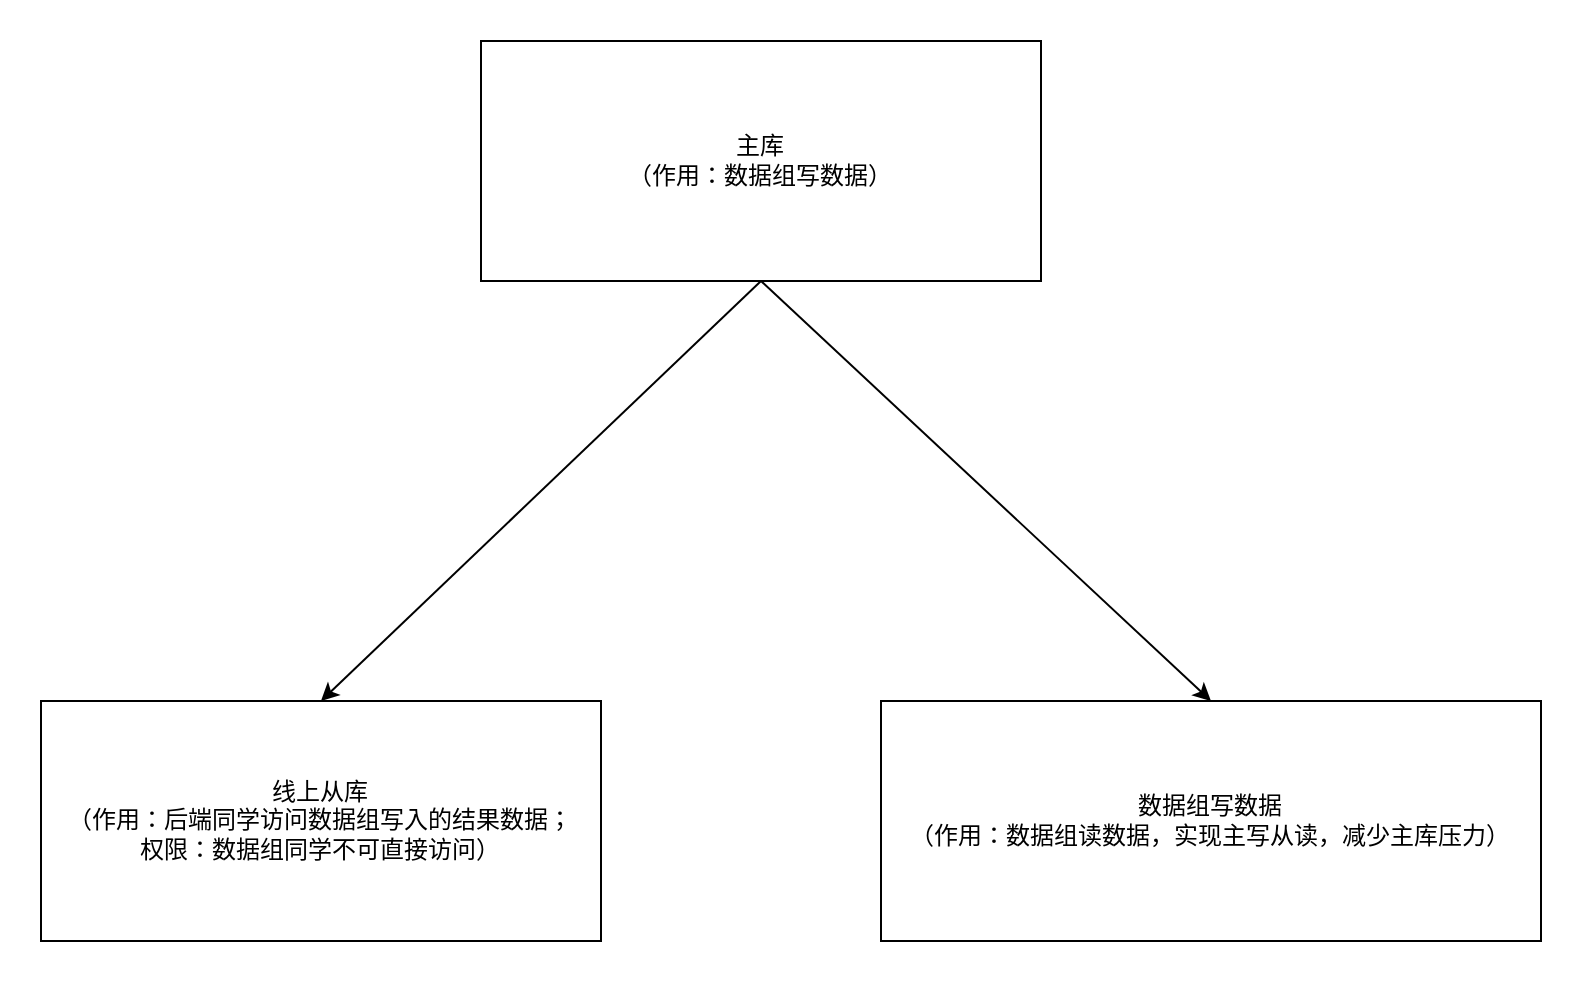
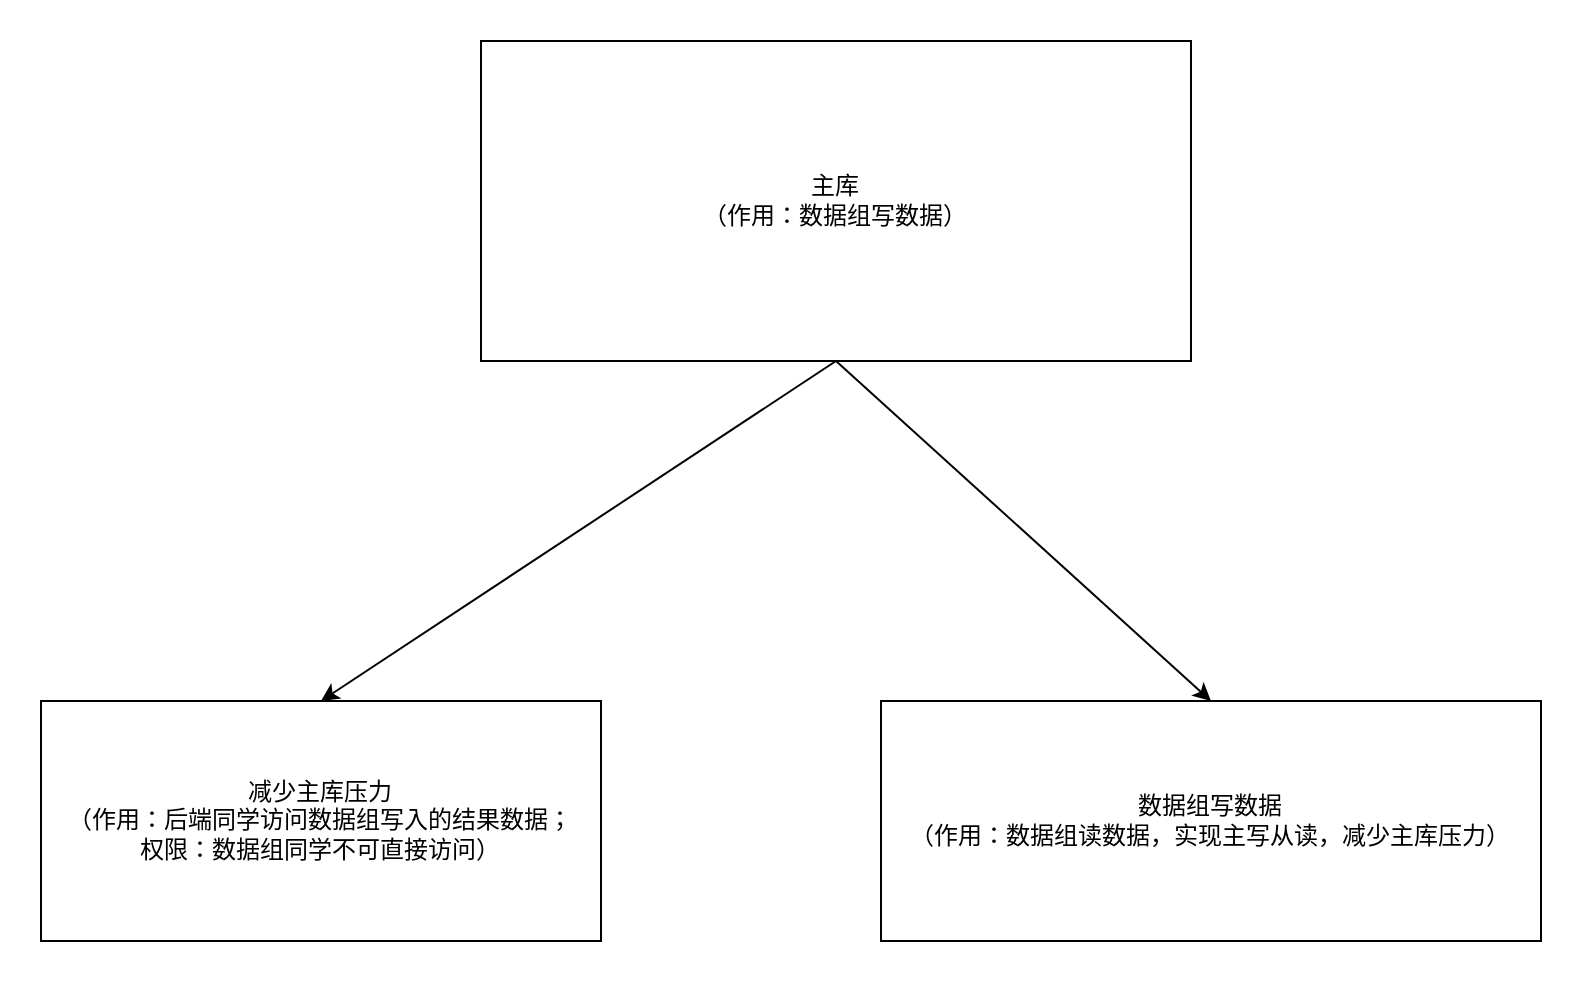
node "主库 （作用：数据组写数据）": size 560x240 -> 710x320
node "线上从库 （作用：后端同学访问数据组写入的结果数据； 权限：数据组同学不可直接访问）": label "线上从库 （作用：后端同学访问数据组写入的结果数据； 权限：数据组同学不可直接访问）" -> "减少主库压力 （作用：后端同学访问数据组写入的结果数据； 权限：数据组同学不可直接访问）"
